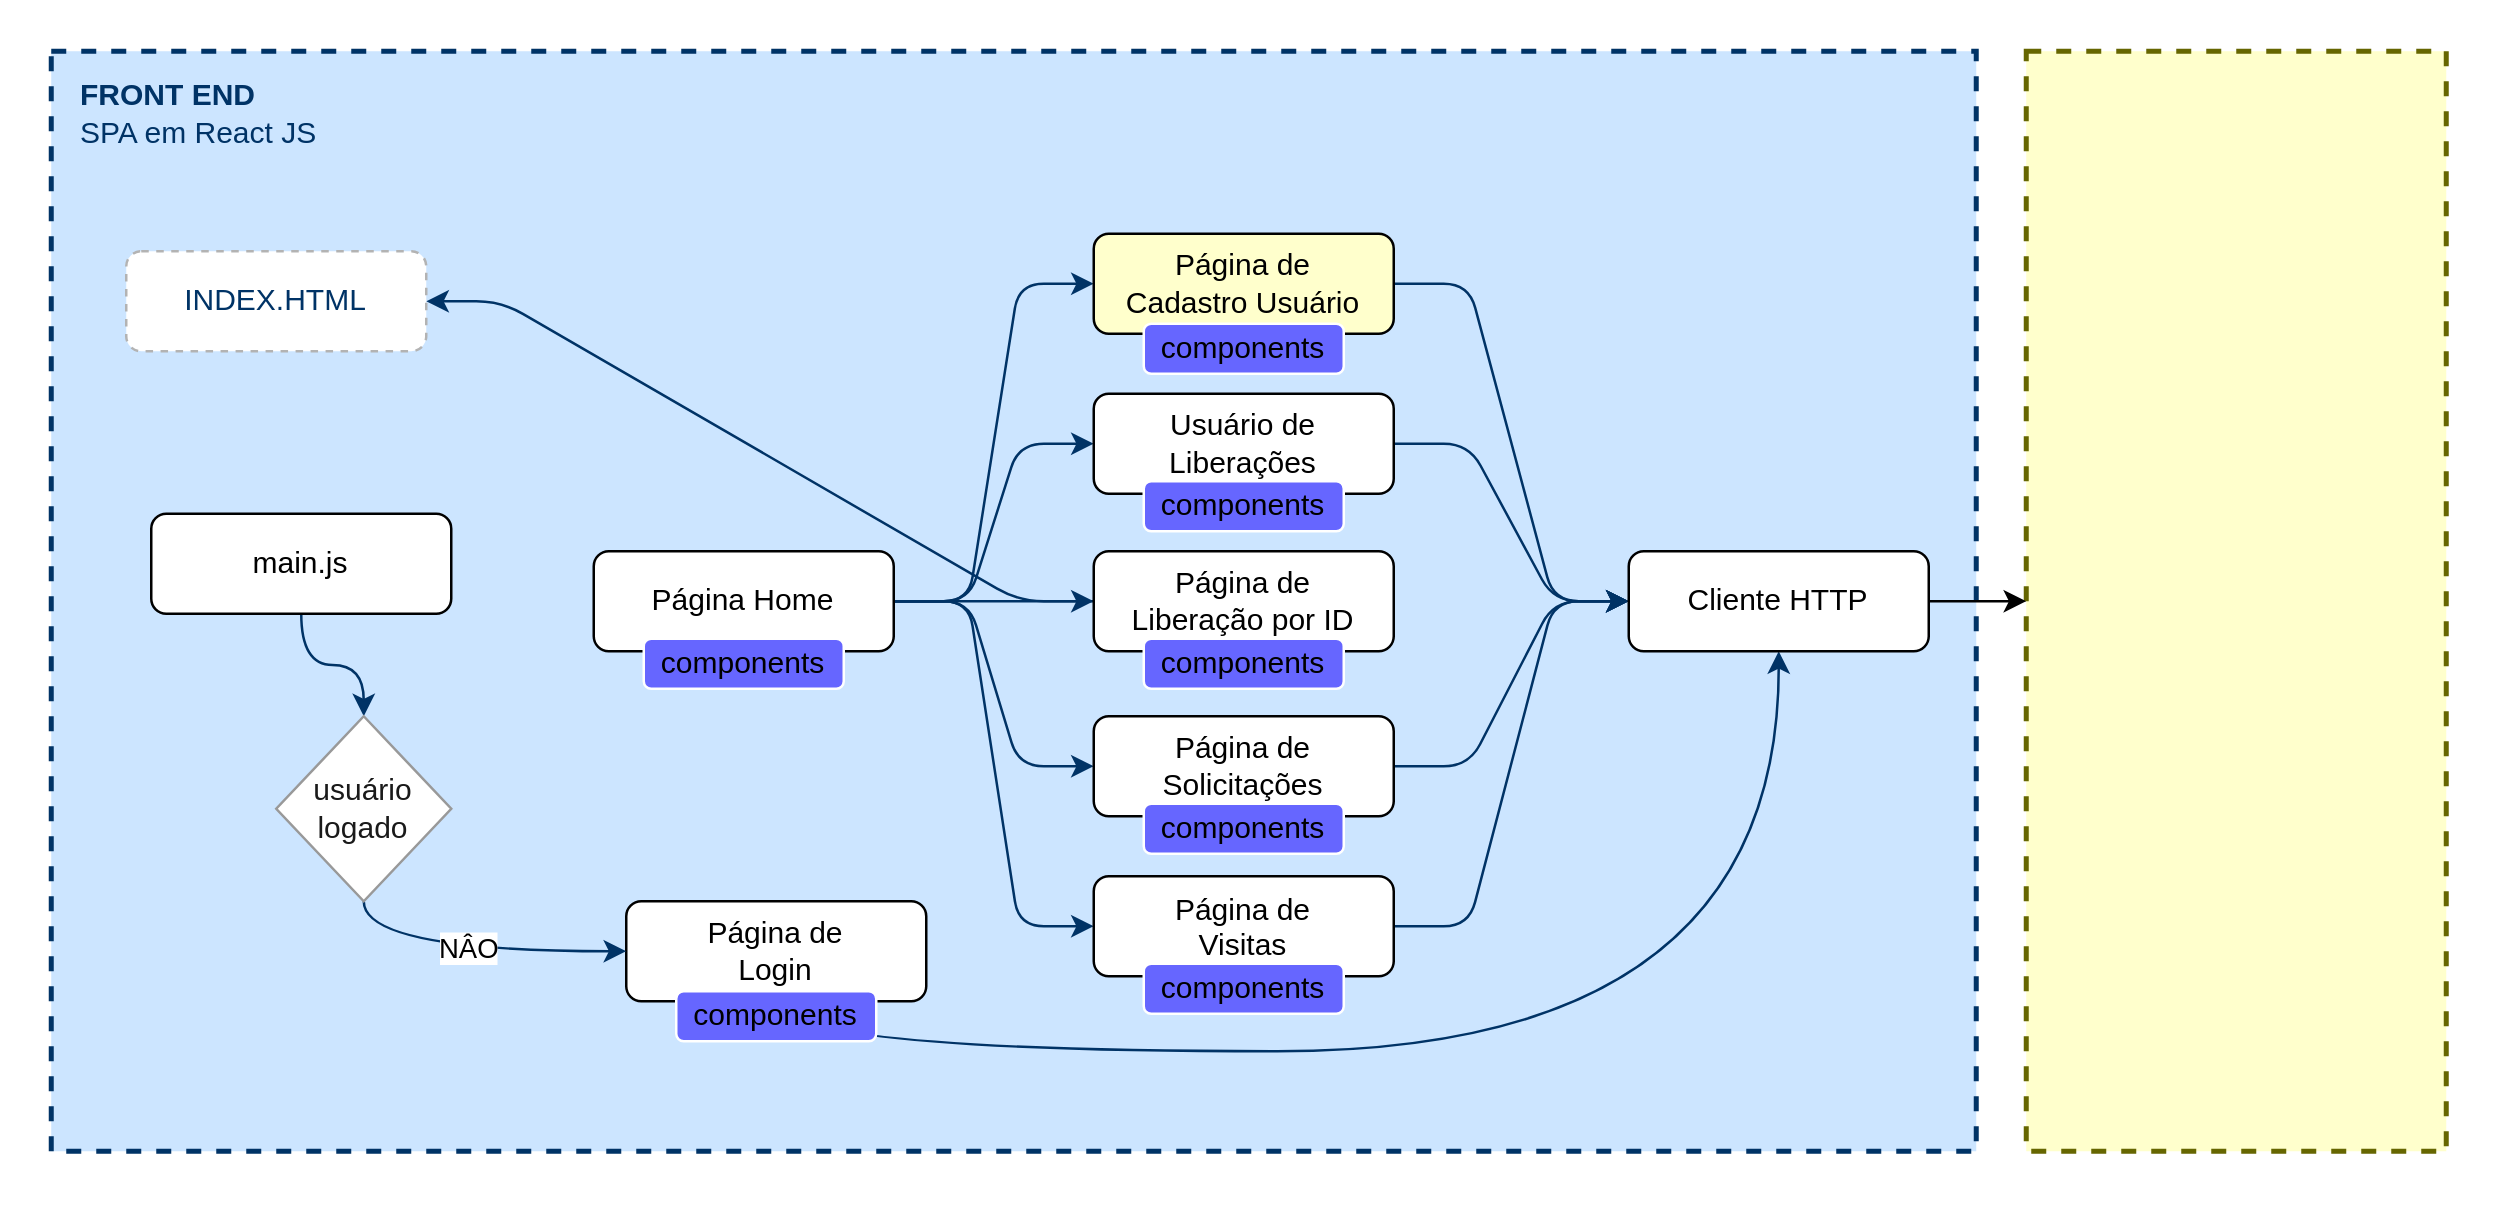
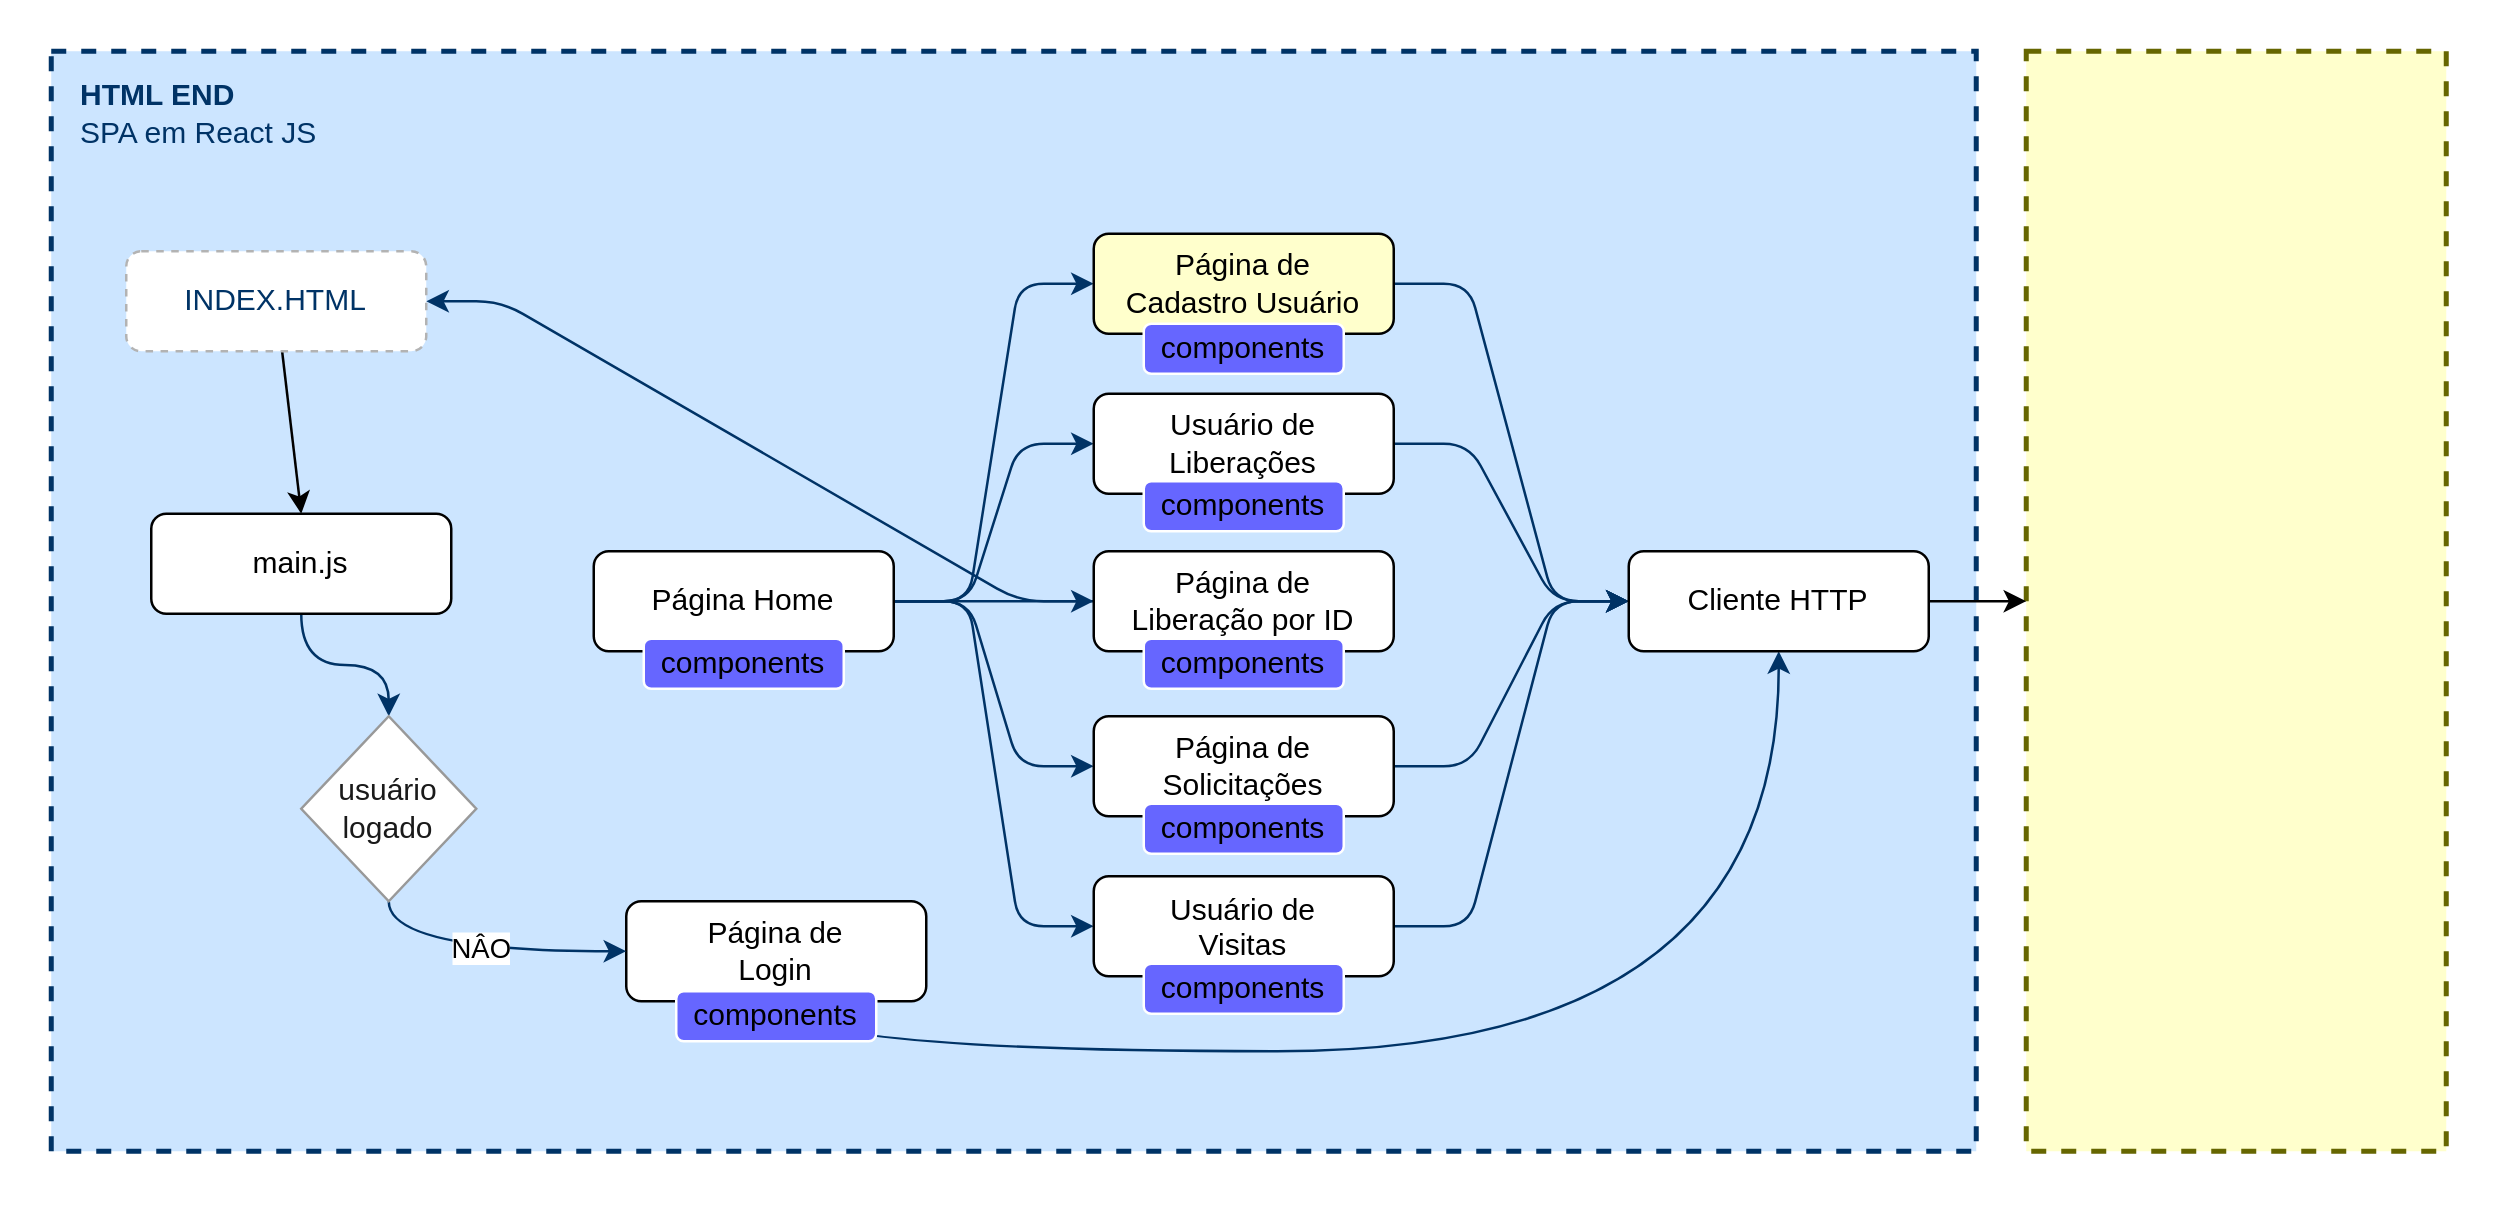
node "FRONT END SPA em React JS": label "FRONT END SPA em React JS" -> "HTML END SPA em React JS"
edge "INDEX.HTML" -> "main.js": added
node "usuário logado": moved (364, 809) -> (389, 809)
node "Página de Visitas": label "Página de Visitas" -> "Usuário de Visitas"
